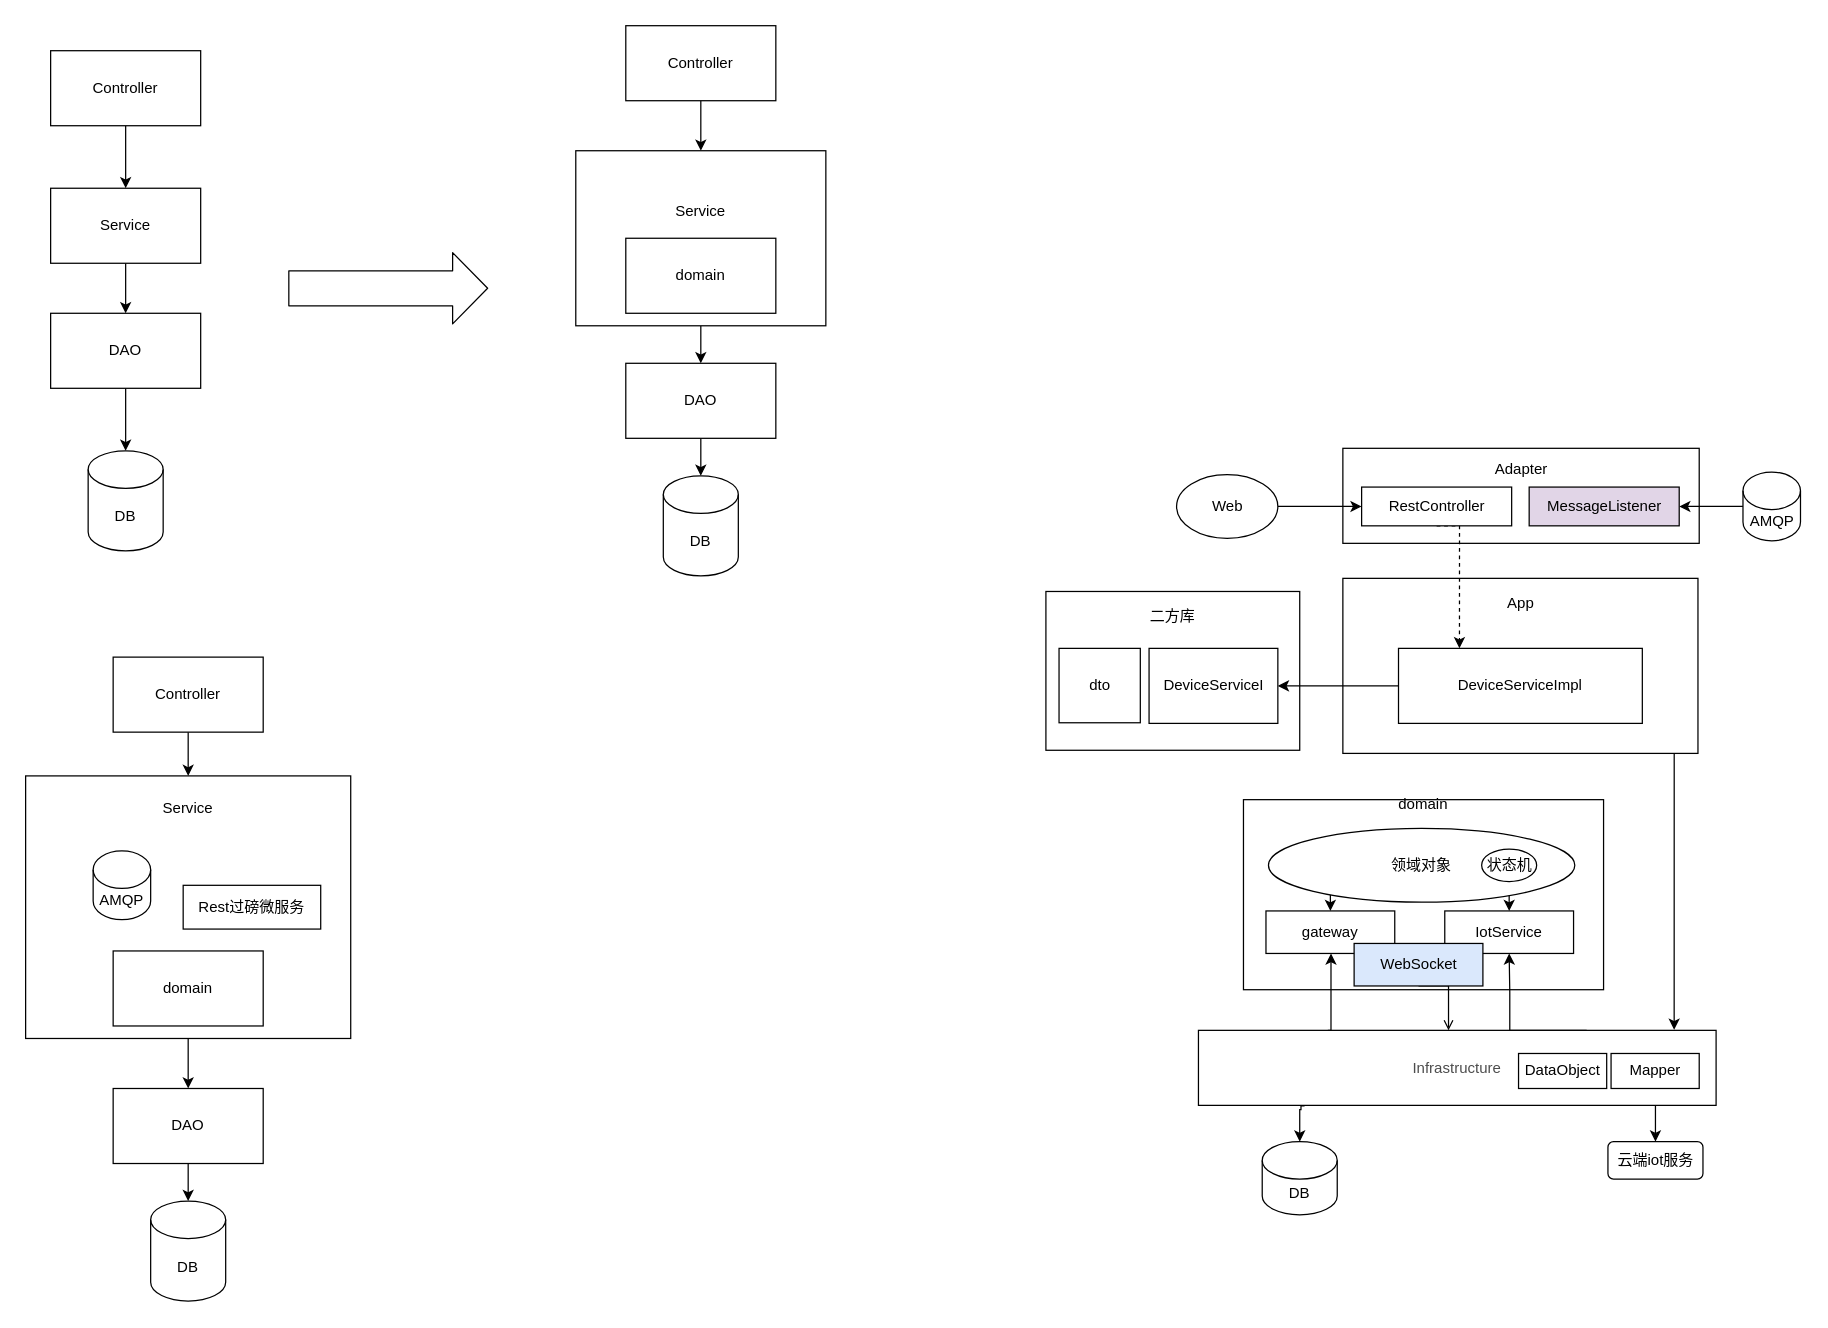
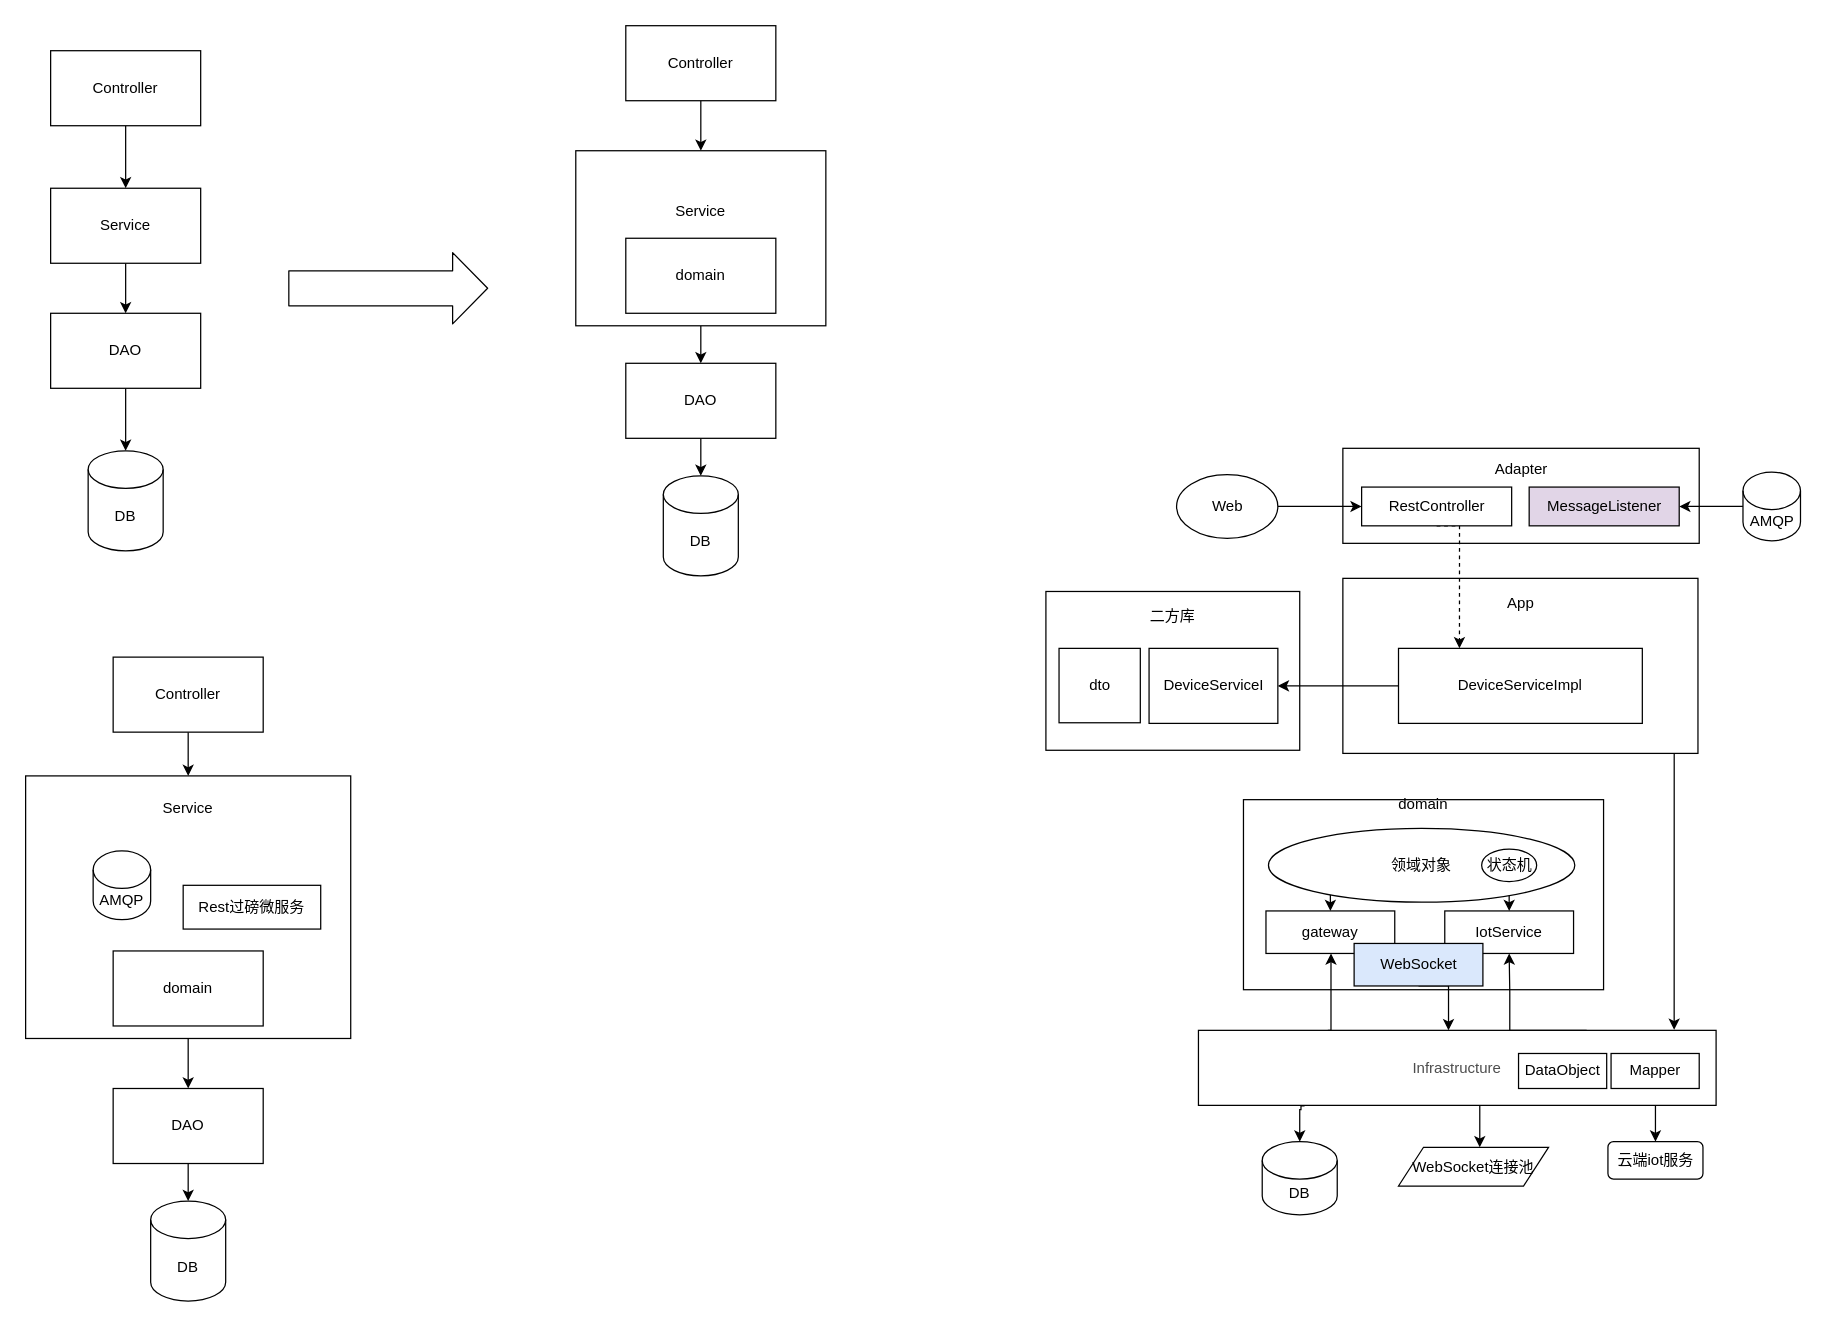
edge "WebSocket" -> "Infrastructure": arrowhead open -> classic
edge "Infrastructure" -> "WebSocket连接池": added
node "WebSocket连接池": added
